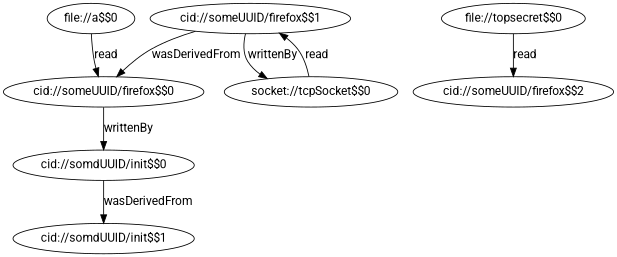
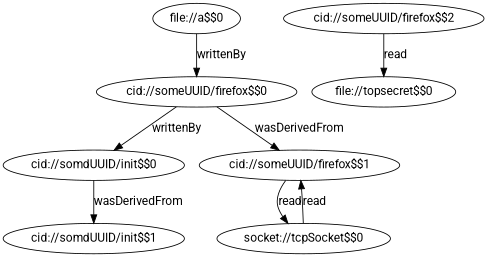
edge "cid://someUUID/firefox$$1" -> "cid://someUUID/firefox$$0": reversed
edge "file://topsecret$$0" -> "cid://someUUID/firefox$$2": reversed
edge "file://a$$0" -> "cid://someUUID/firefox$$0": label "read" -> "writtenBy"
edge "cid://someUUID/firefox$$1" -> "socket://tcpSocket$$0": label "writtenBy" -> "read"
